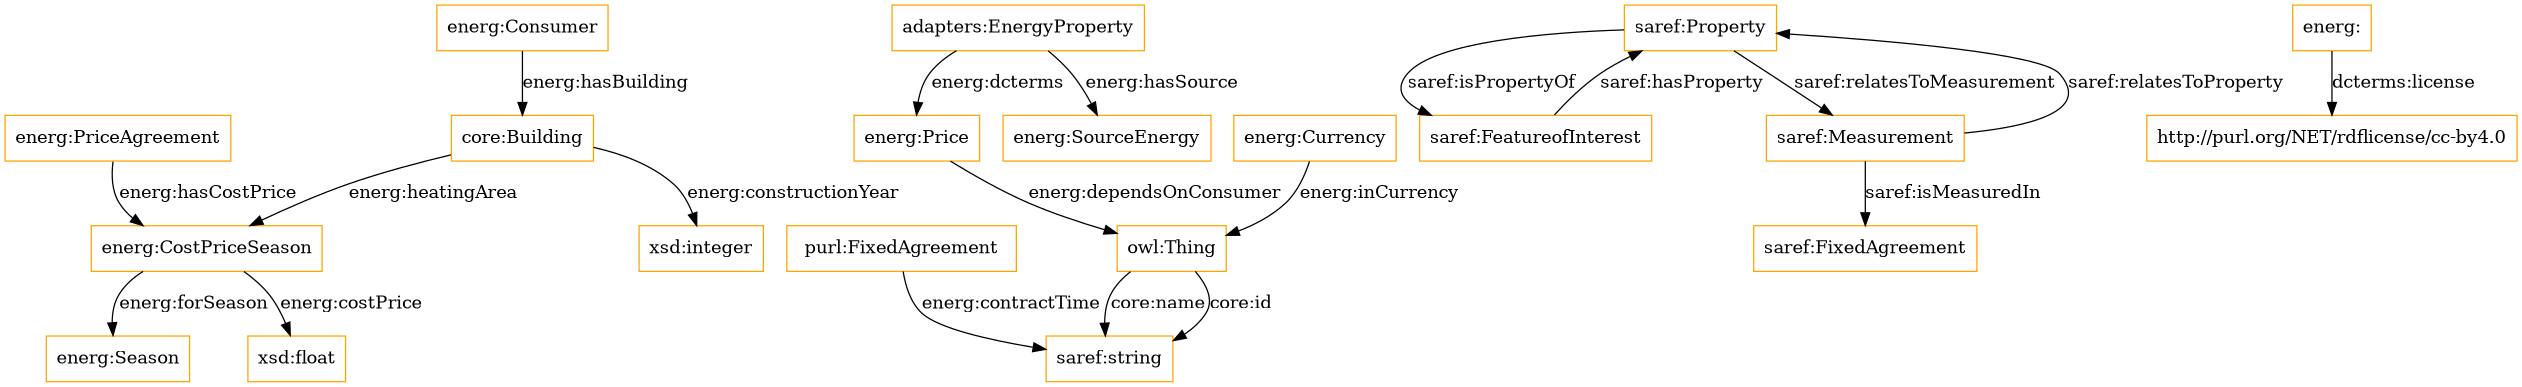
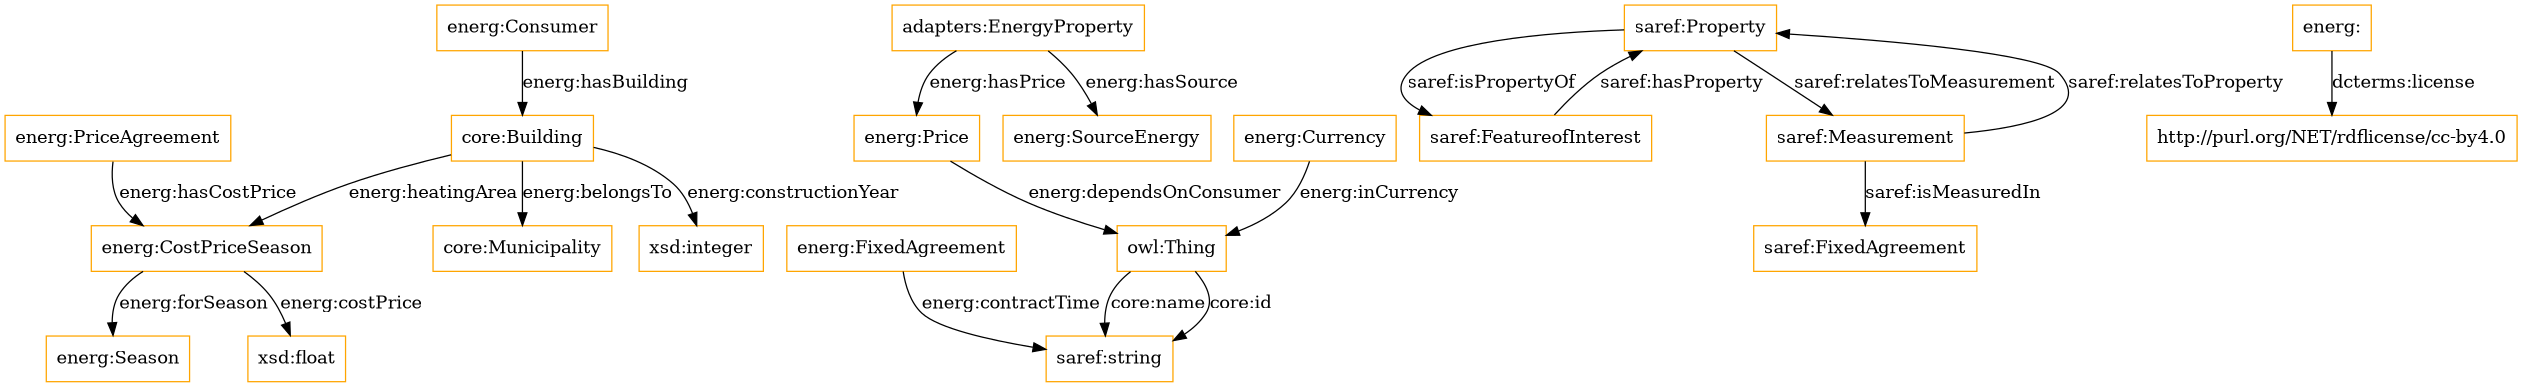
edge "adapters:EnergyProperty" -> "energ:Price": label "energ:dcterms" -> "energ:hasPrice"
node "core:Municipality": added
node "purl:FixedAgreement": label "purl:FixedAgreement" -> "energ:FixedAgreement"
